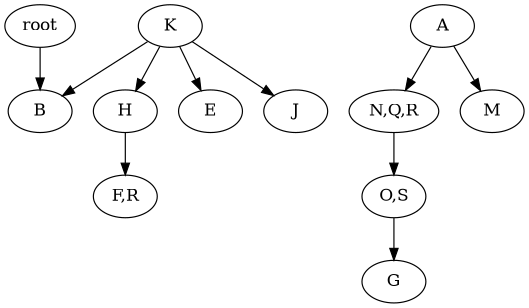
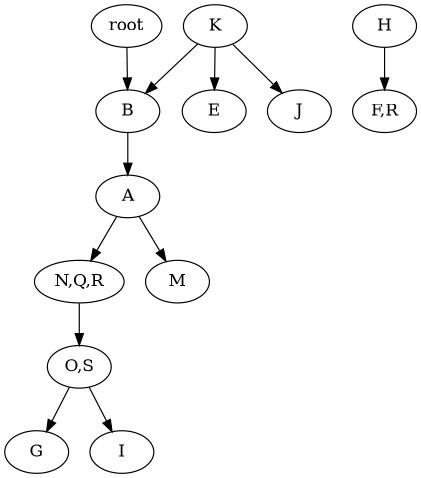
edge "K" -> "H": removed
edge "B" -> "A": added
node "I": added
